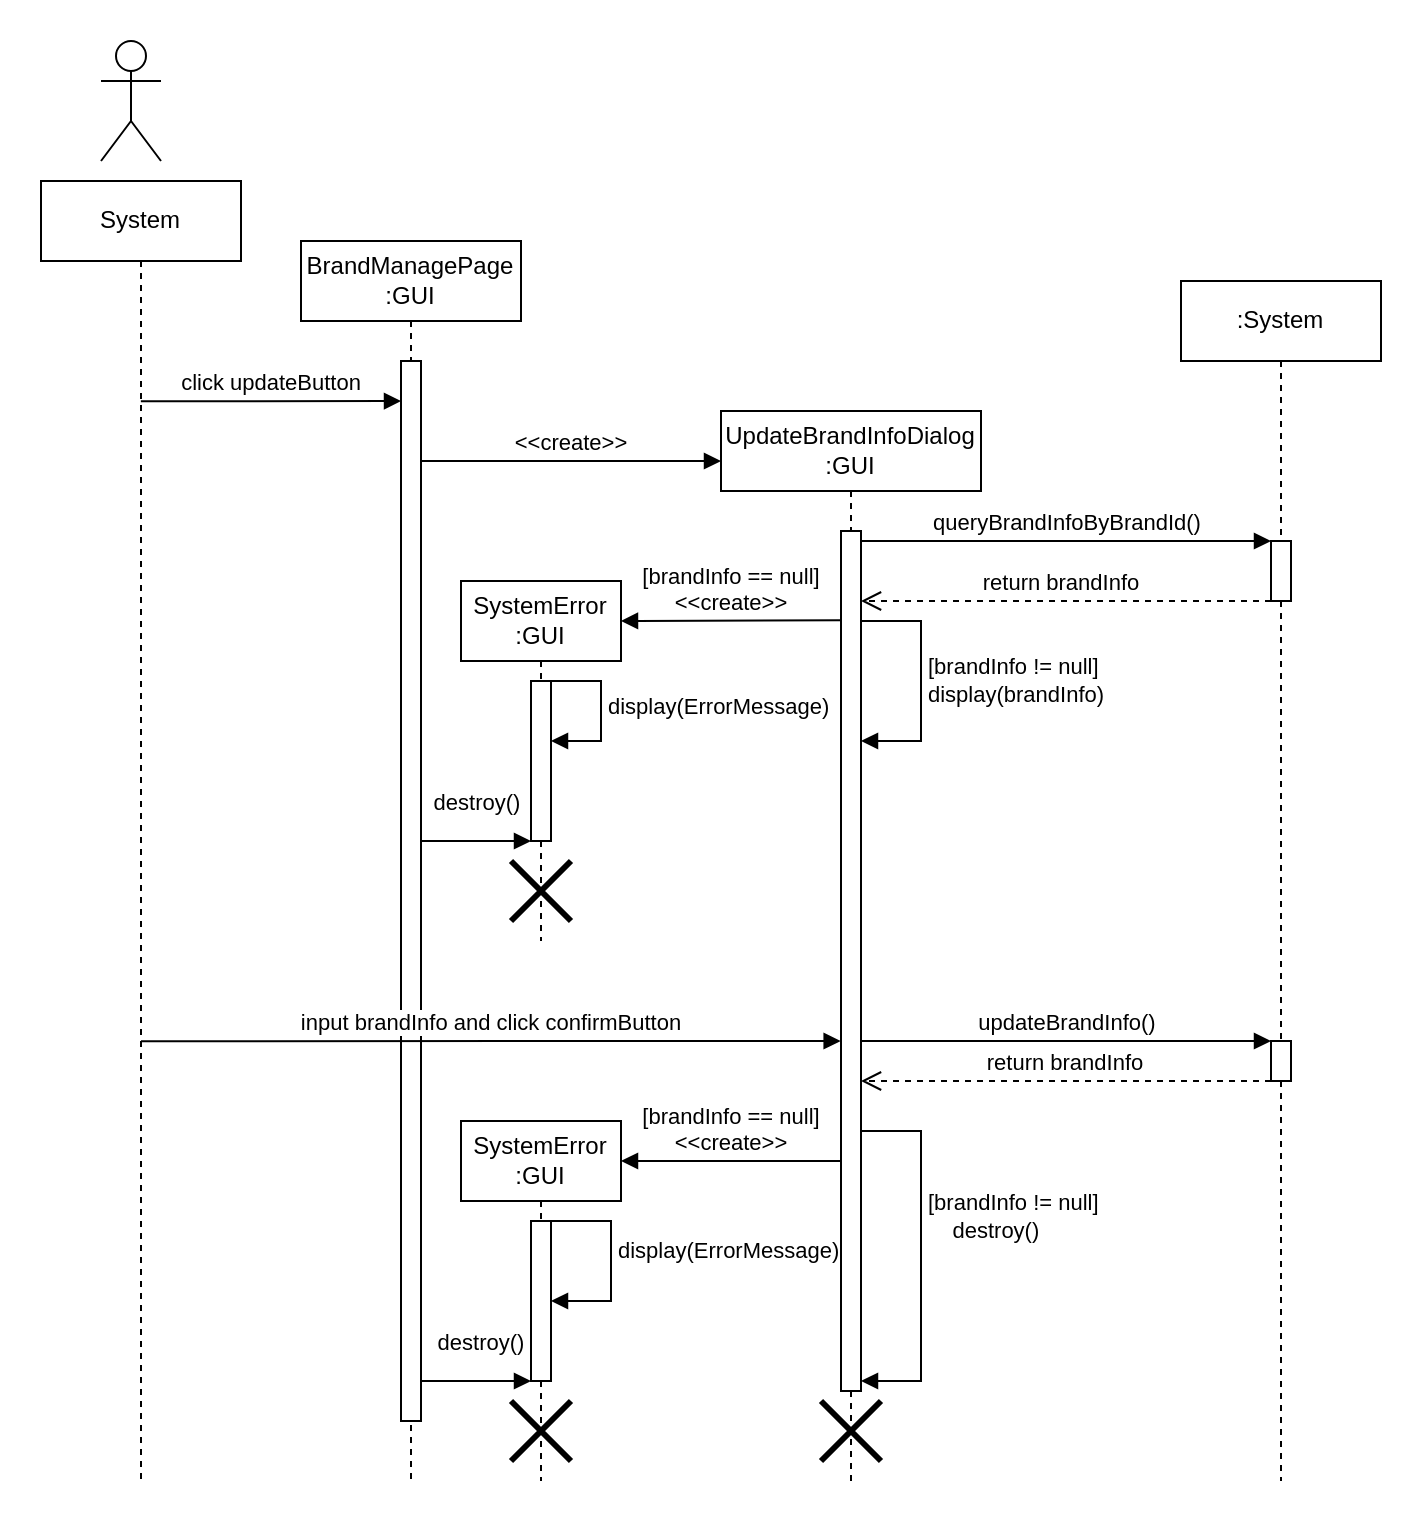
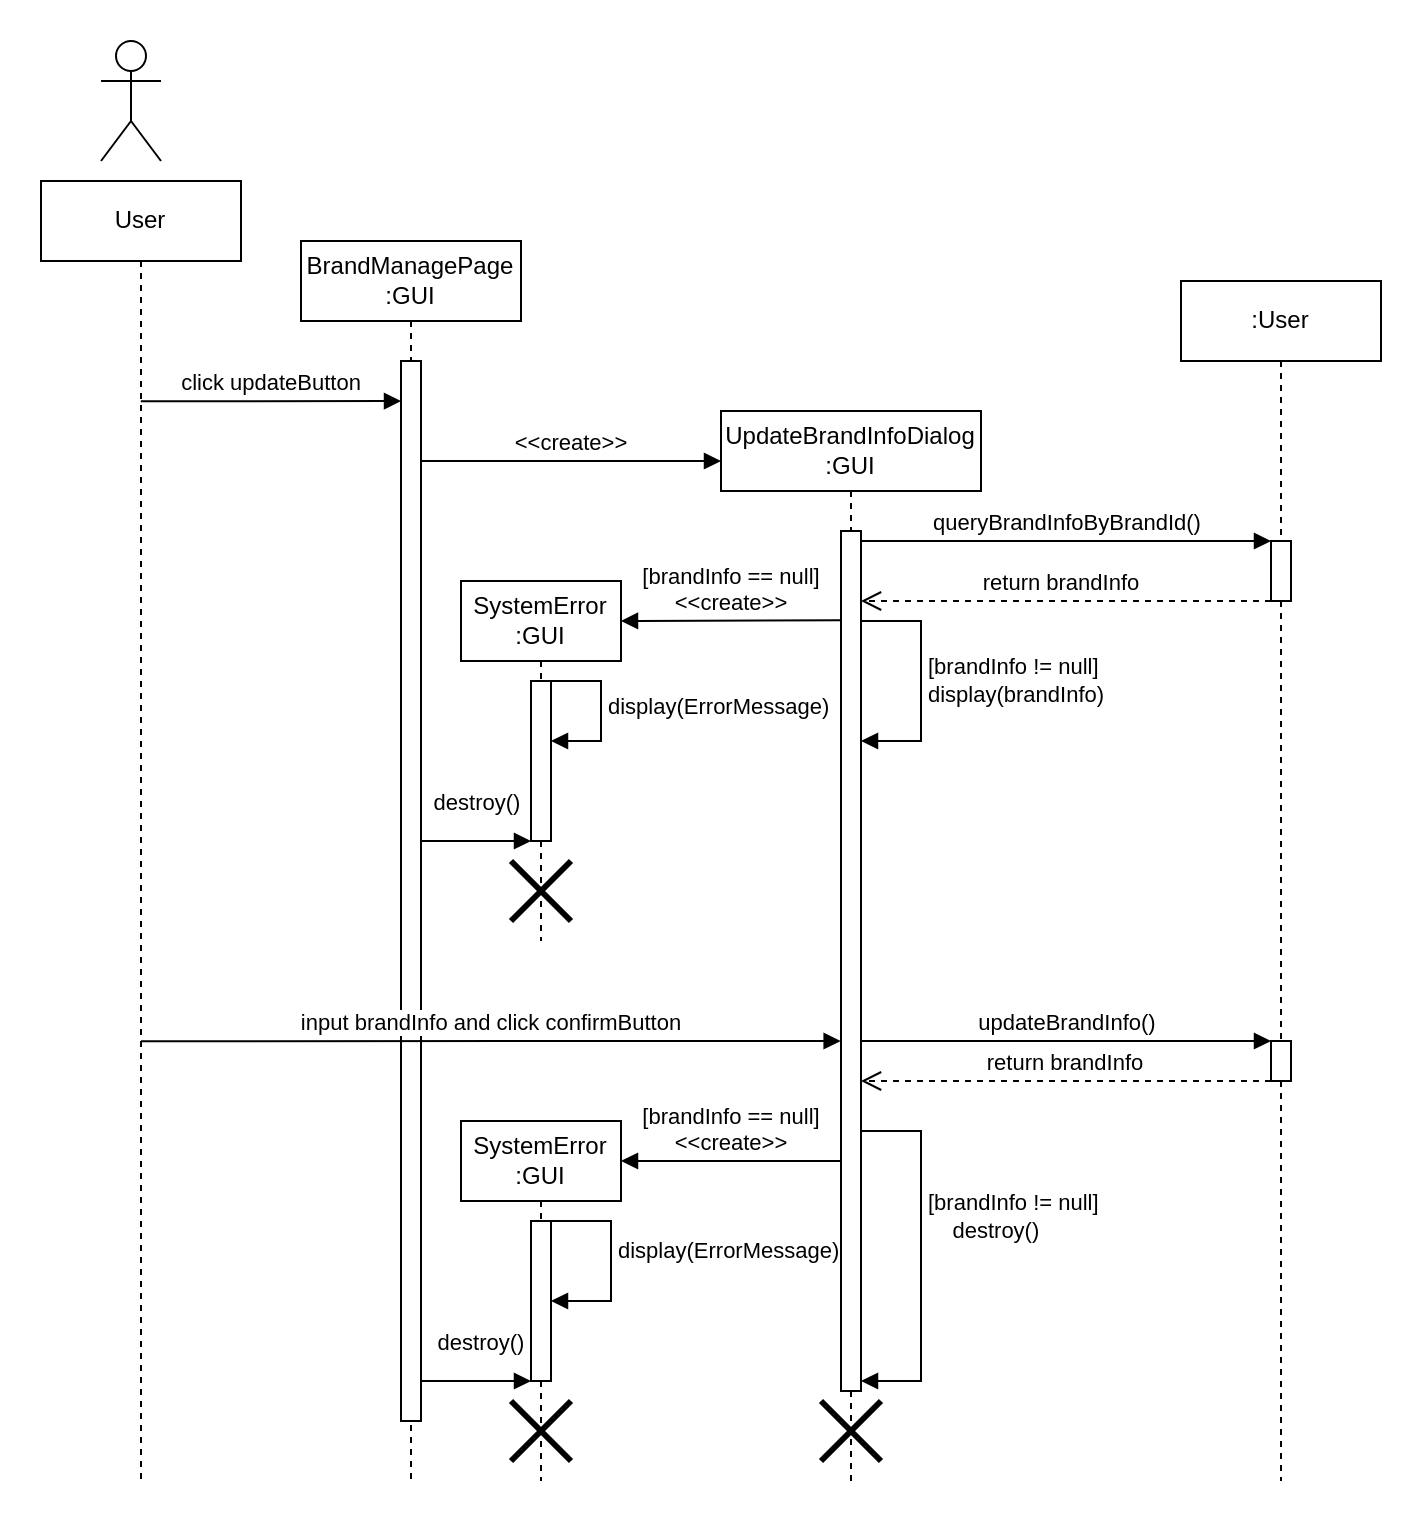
node "System": label "System" -> "User"
node ":System": label ":System" -> ":User"
